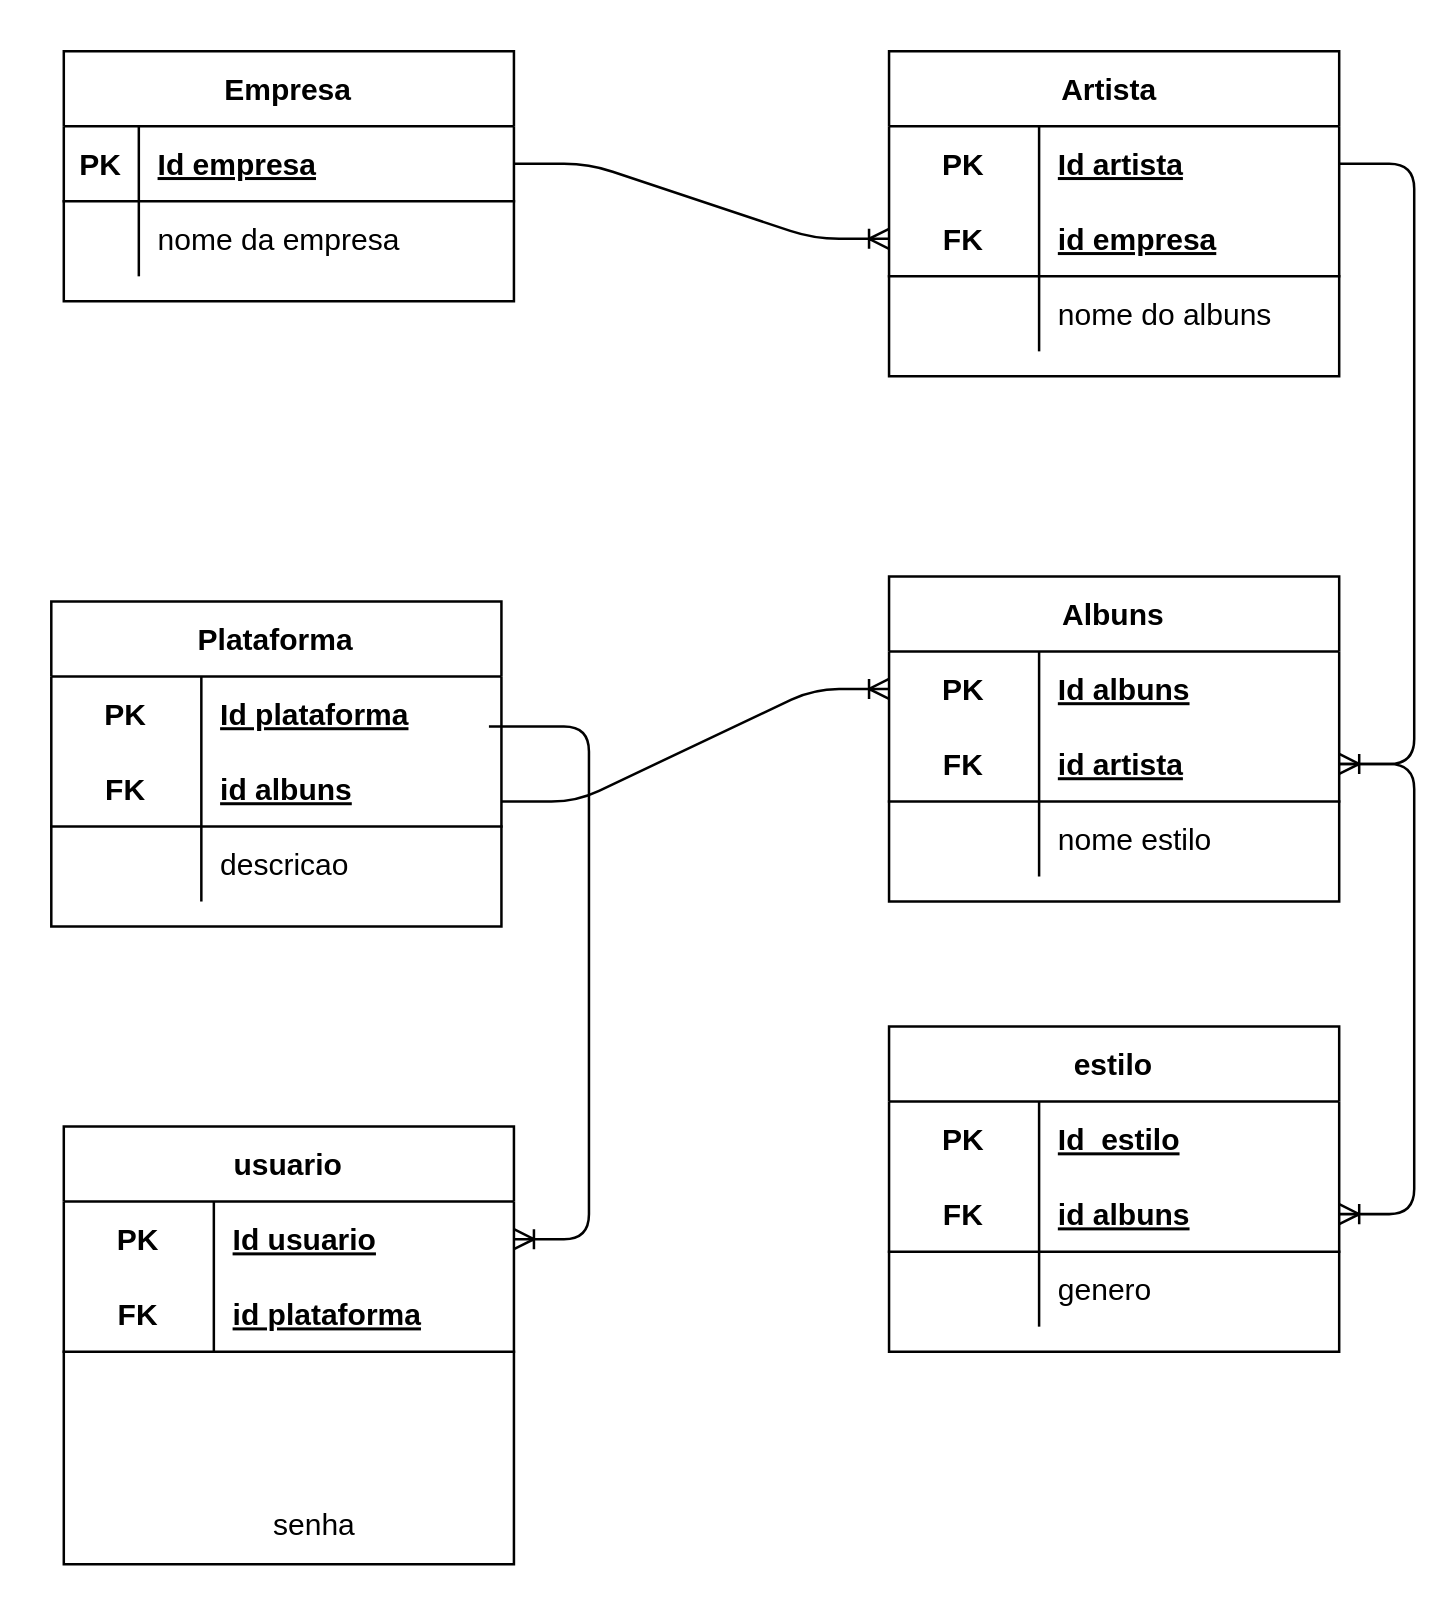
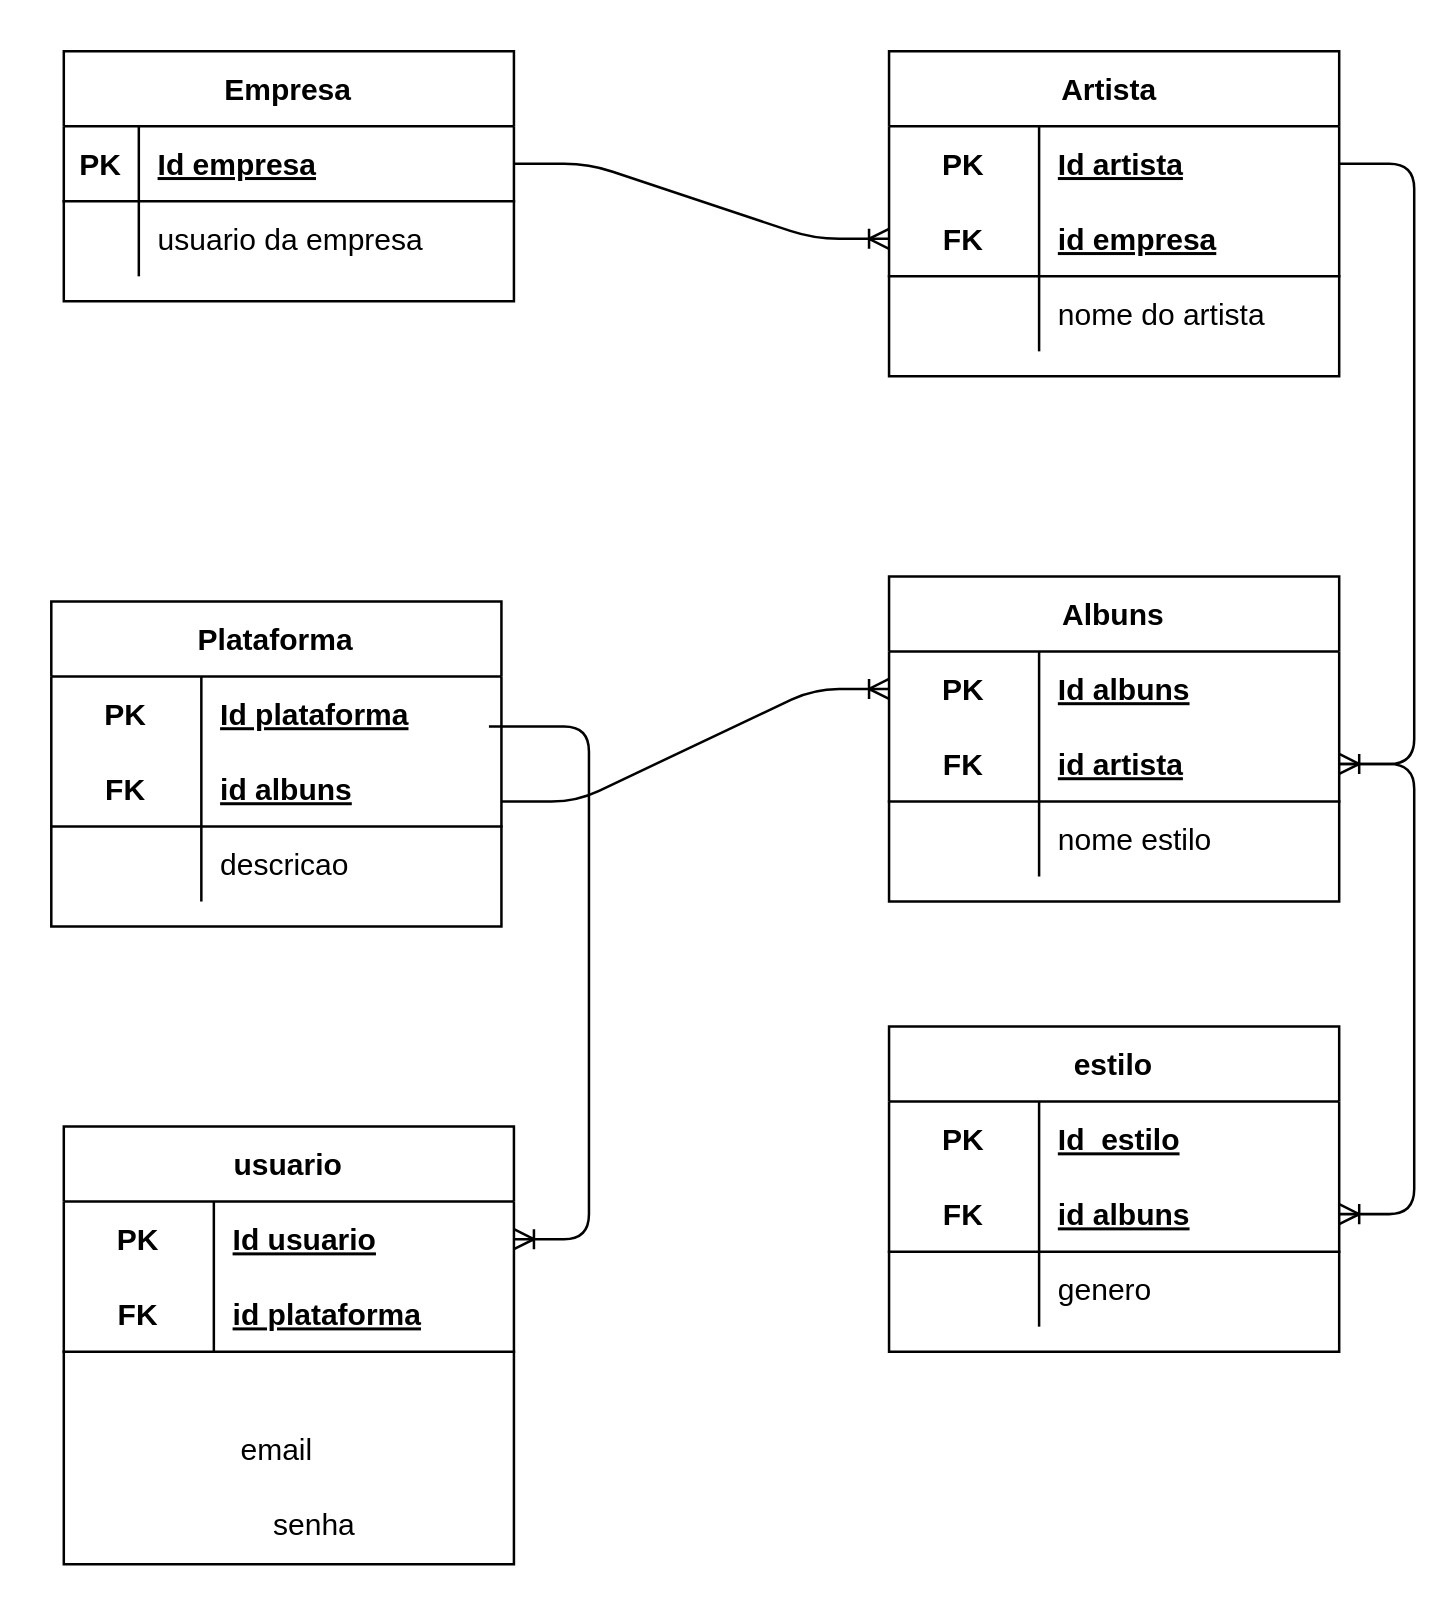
node "nome da empresa": label "nome da empresa" -> "usuario da empresa"
node "nome do albuns": label "nome do albuns" -> "nome do artista"
node "email": added
